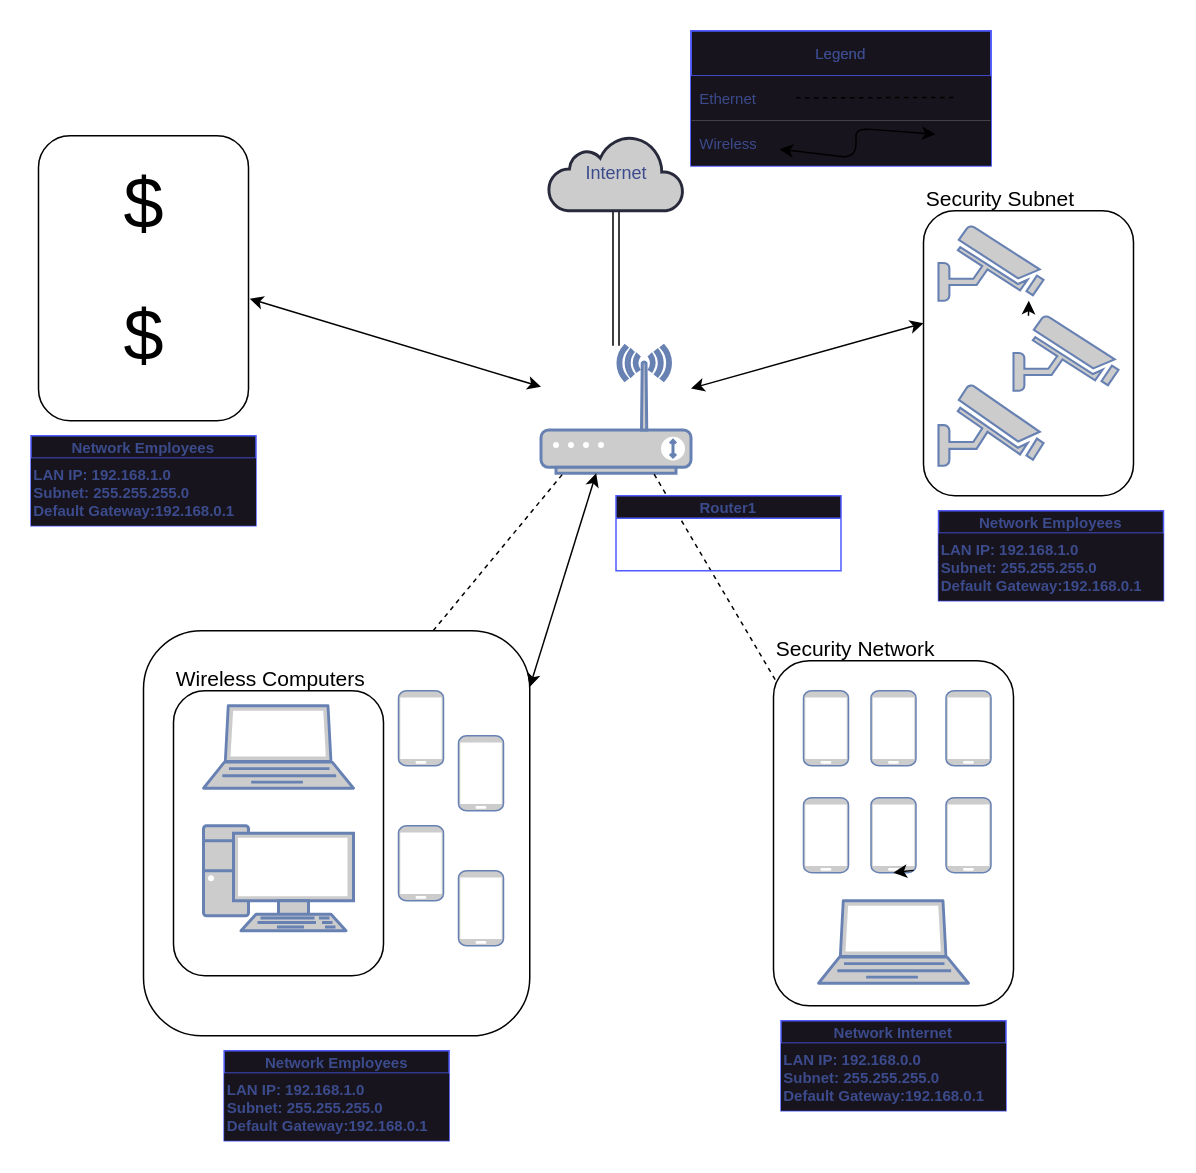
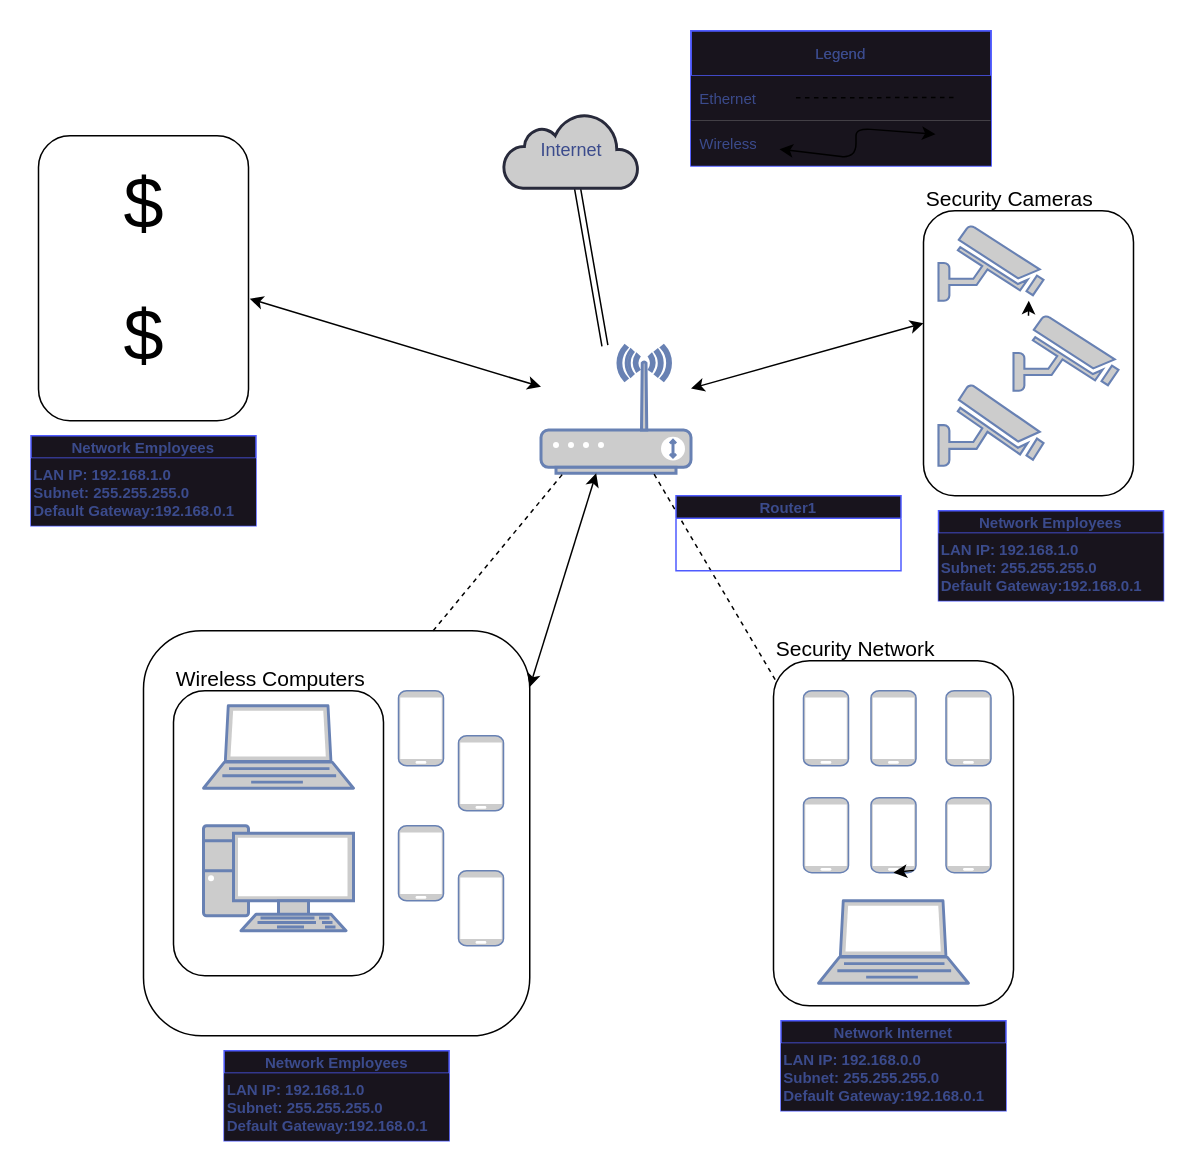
node "Internet": moved (616, 173) -> (571, 151)
node "Security Subnet": label "Security Subnet" -> "Security Cameras"
node "Router1": moved (728, 533) -> (788, 533)
